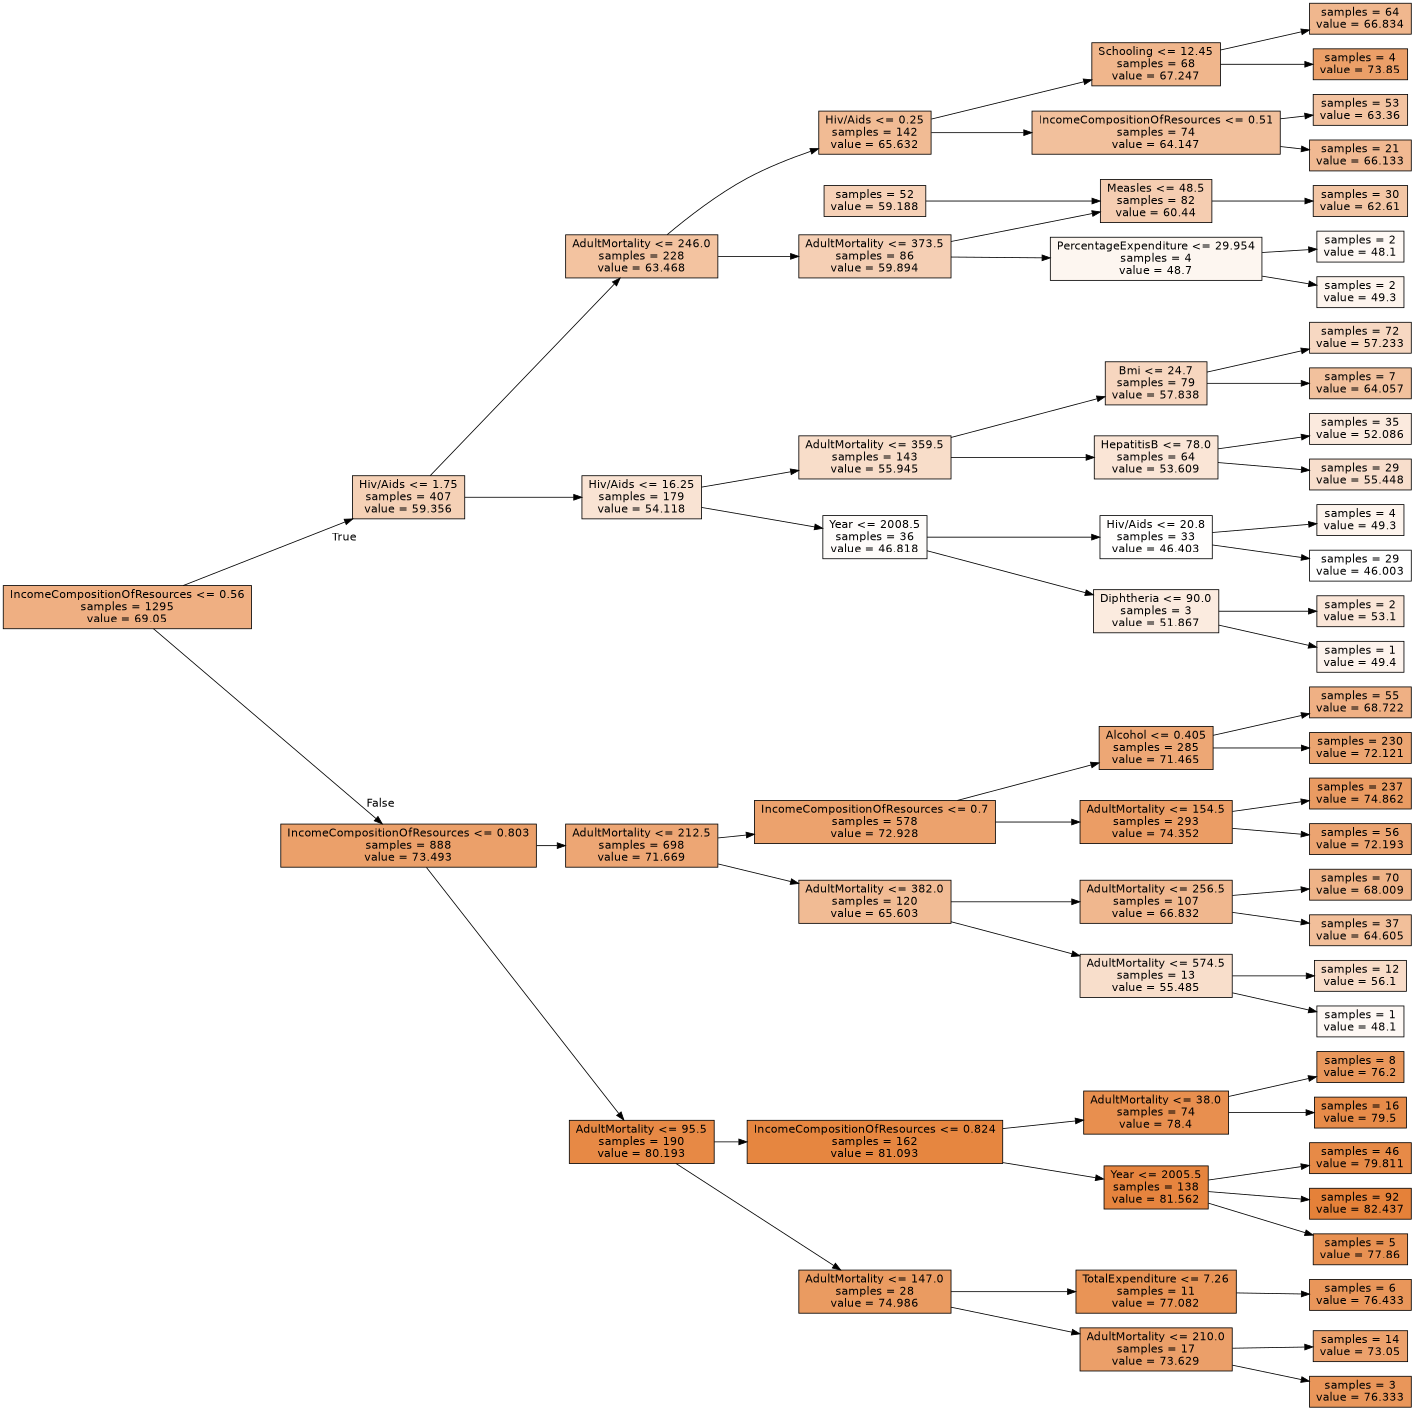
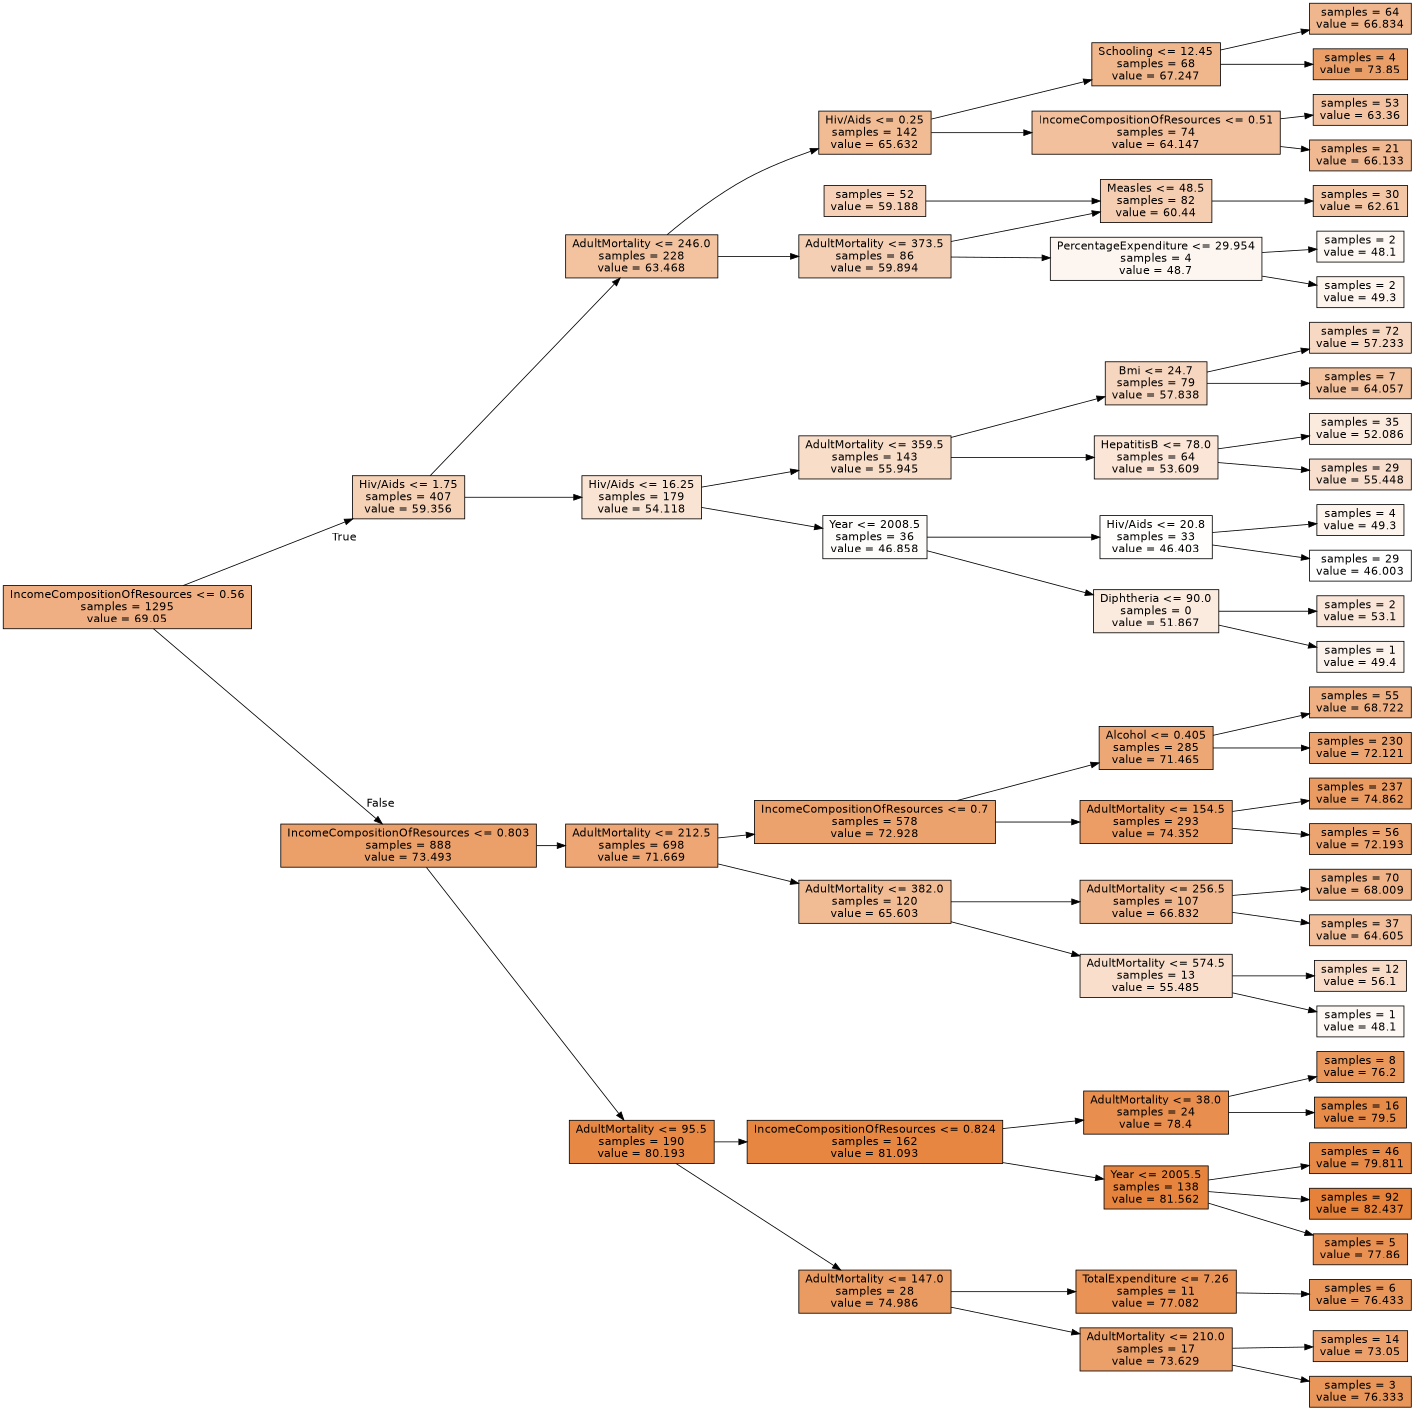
node "Year <= 2008.5 samples = 36 value = 46.818": label "Year <= 2008.5 samples = 36 value = 46.818" -> "Year <= 2008.5 samples = 36 value = 46.858"
node "Diphtheria <= 90.0 samples = 3 value = 51.867": label "Diphtheria <= 90.0 samples = 3 value = 51.867" -> "Diphtheria <= 90.0 samples = 0 value = 51.867"
node "AdultMortality <= 38.0 samples = 74 value = 78.4": label "AdultMortality <= 38.0 samples = 74 value = 78.4" -> "AdultMortality <= 38.0 samples = 24 value = 78.4"
